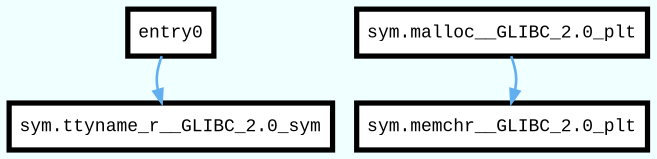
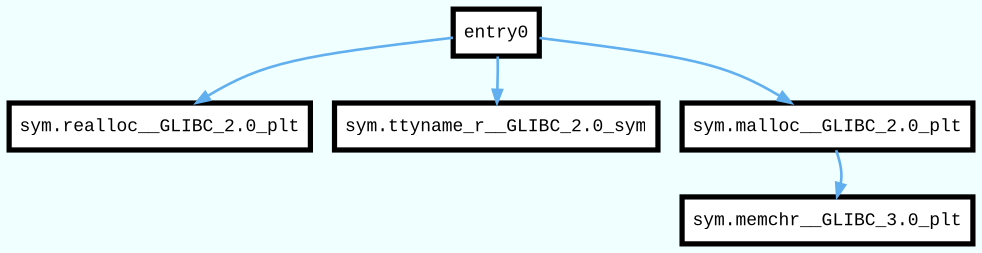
edge "entry0" -> "sym.malloc__GLIBC_2.0_plt": added
node "sym.realloc__GLIBC_2.0_plt": added
node "sym.memchr__GLIBC_2.0_plt": label "sym.memchr__GLIBC_2.0_plt" -> "sym.memchr__GLIBC_3.0_plt"
